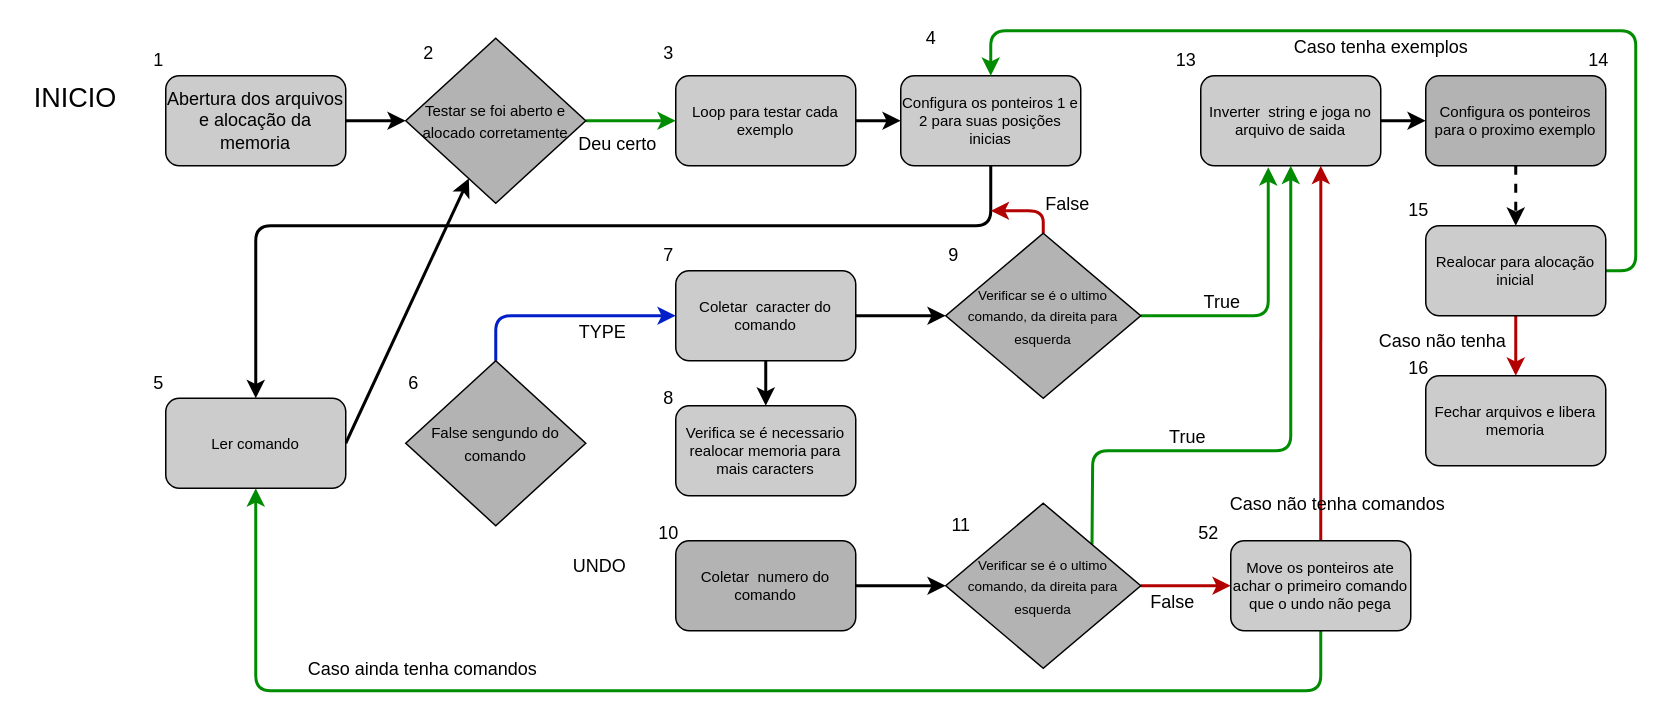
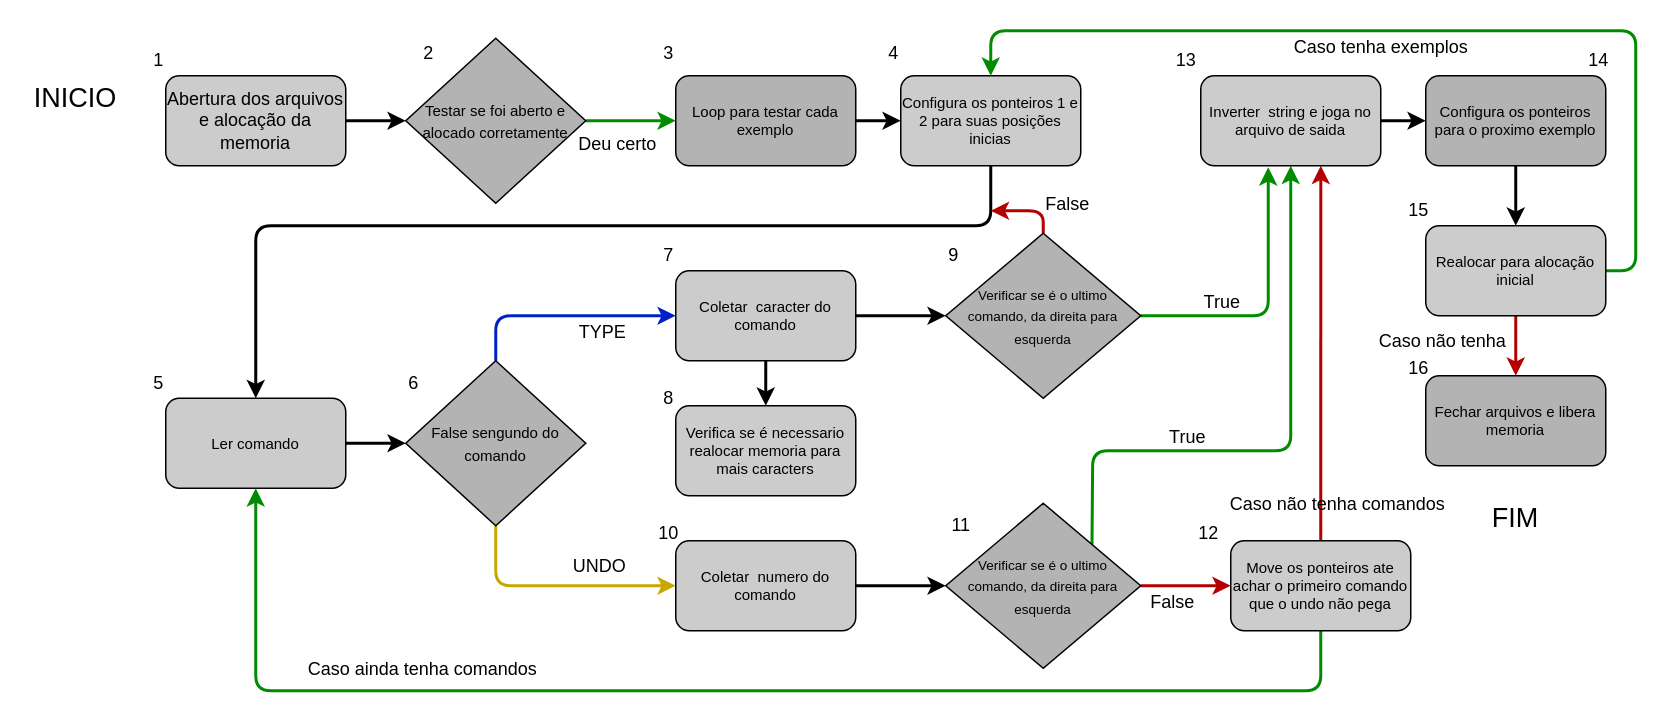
node "4": moved (931, 38) -> (893, 53)
node "Loop para testar cada exemplo": fillcolor #cccccc -> #b3b3b3
edge "Configura os ponteiros para o proximo exemplo" -> "Realocar para alocação inicial": style dashed -> solid
edge "Ler comando" -> "Testar se foi aberto e alocado corretamente": now "Ler comando" -> "False sengundo do comando"
node "Fechar arquivos e libera memoria": fillcolor #cccccc -> #b3b3b3
node "FIM": added
node "52": label "52" -> "12"
edge "False sengundo do comando" -> "Coletar numero do comando": added
node "Coletar numero do comando": fillcolor #b3b3b3 -> #cccccc
